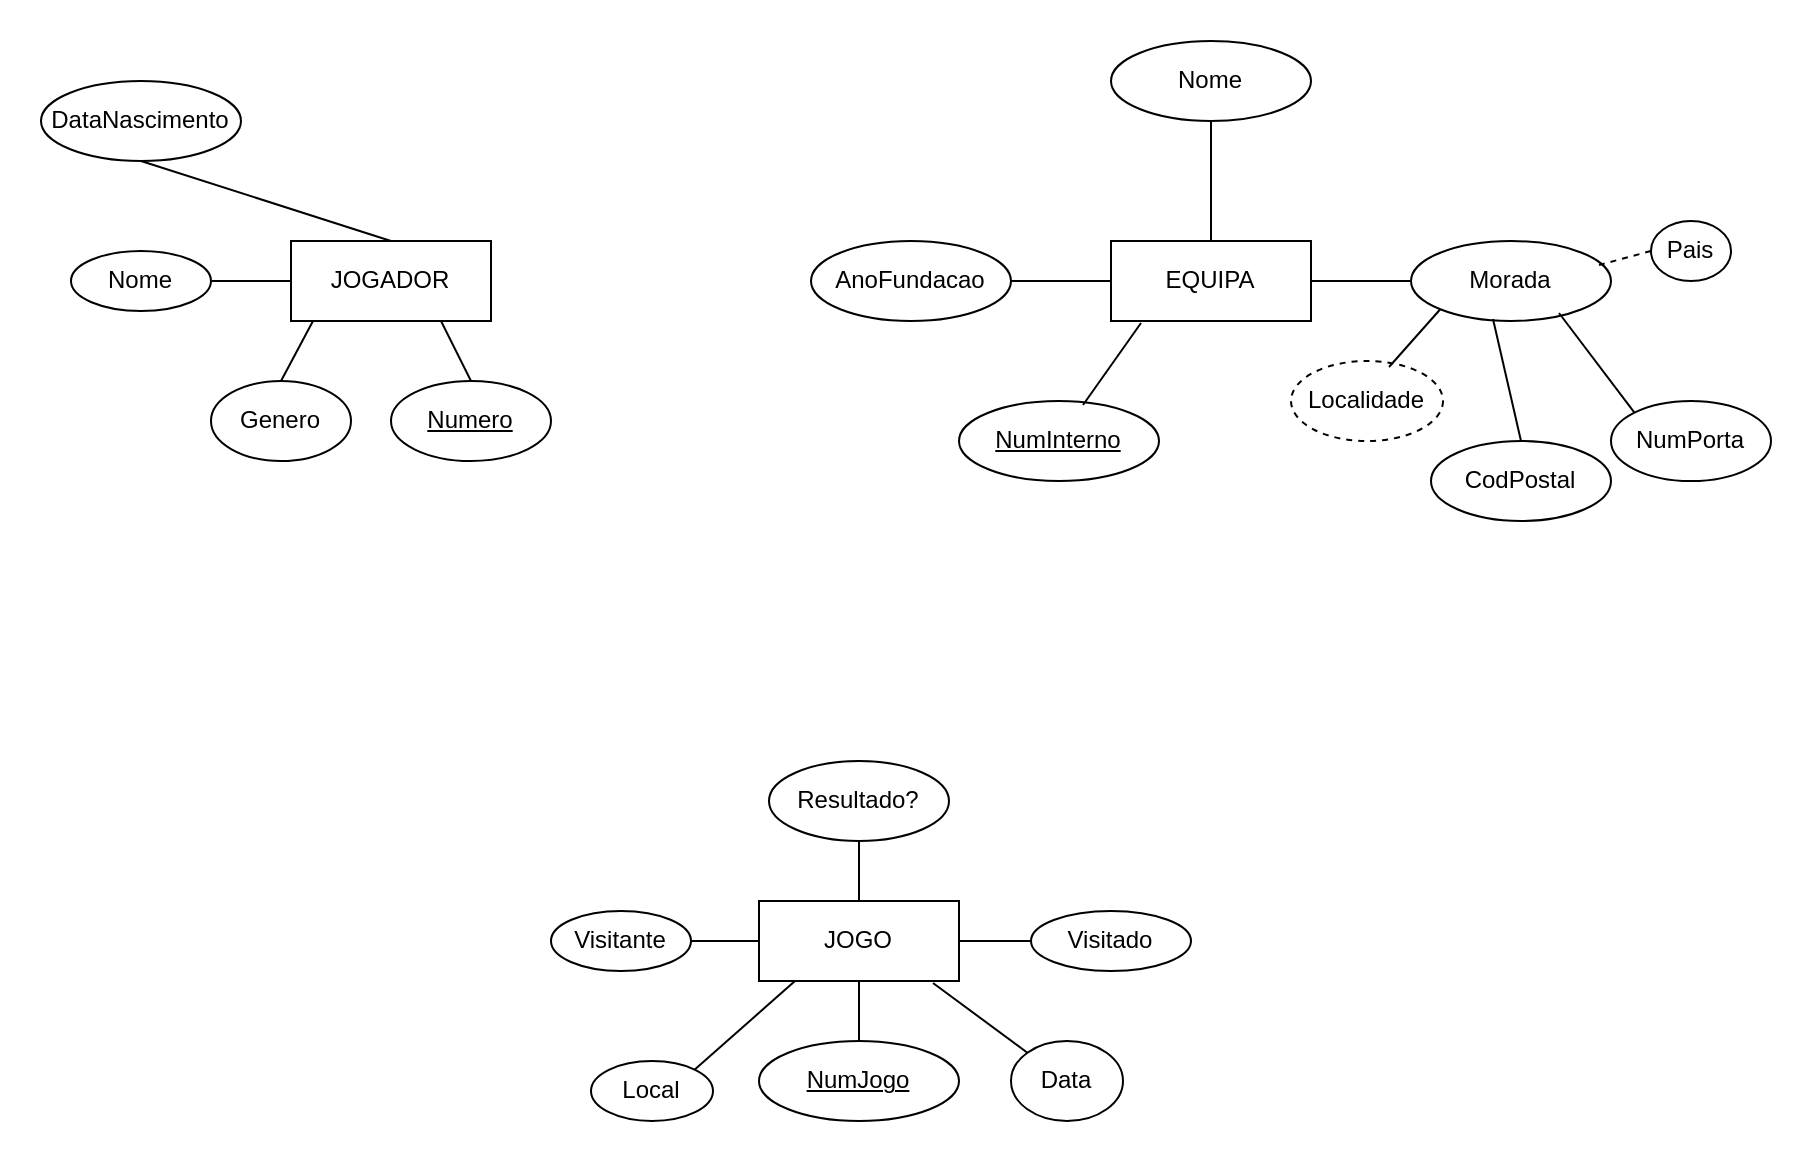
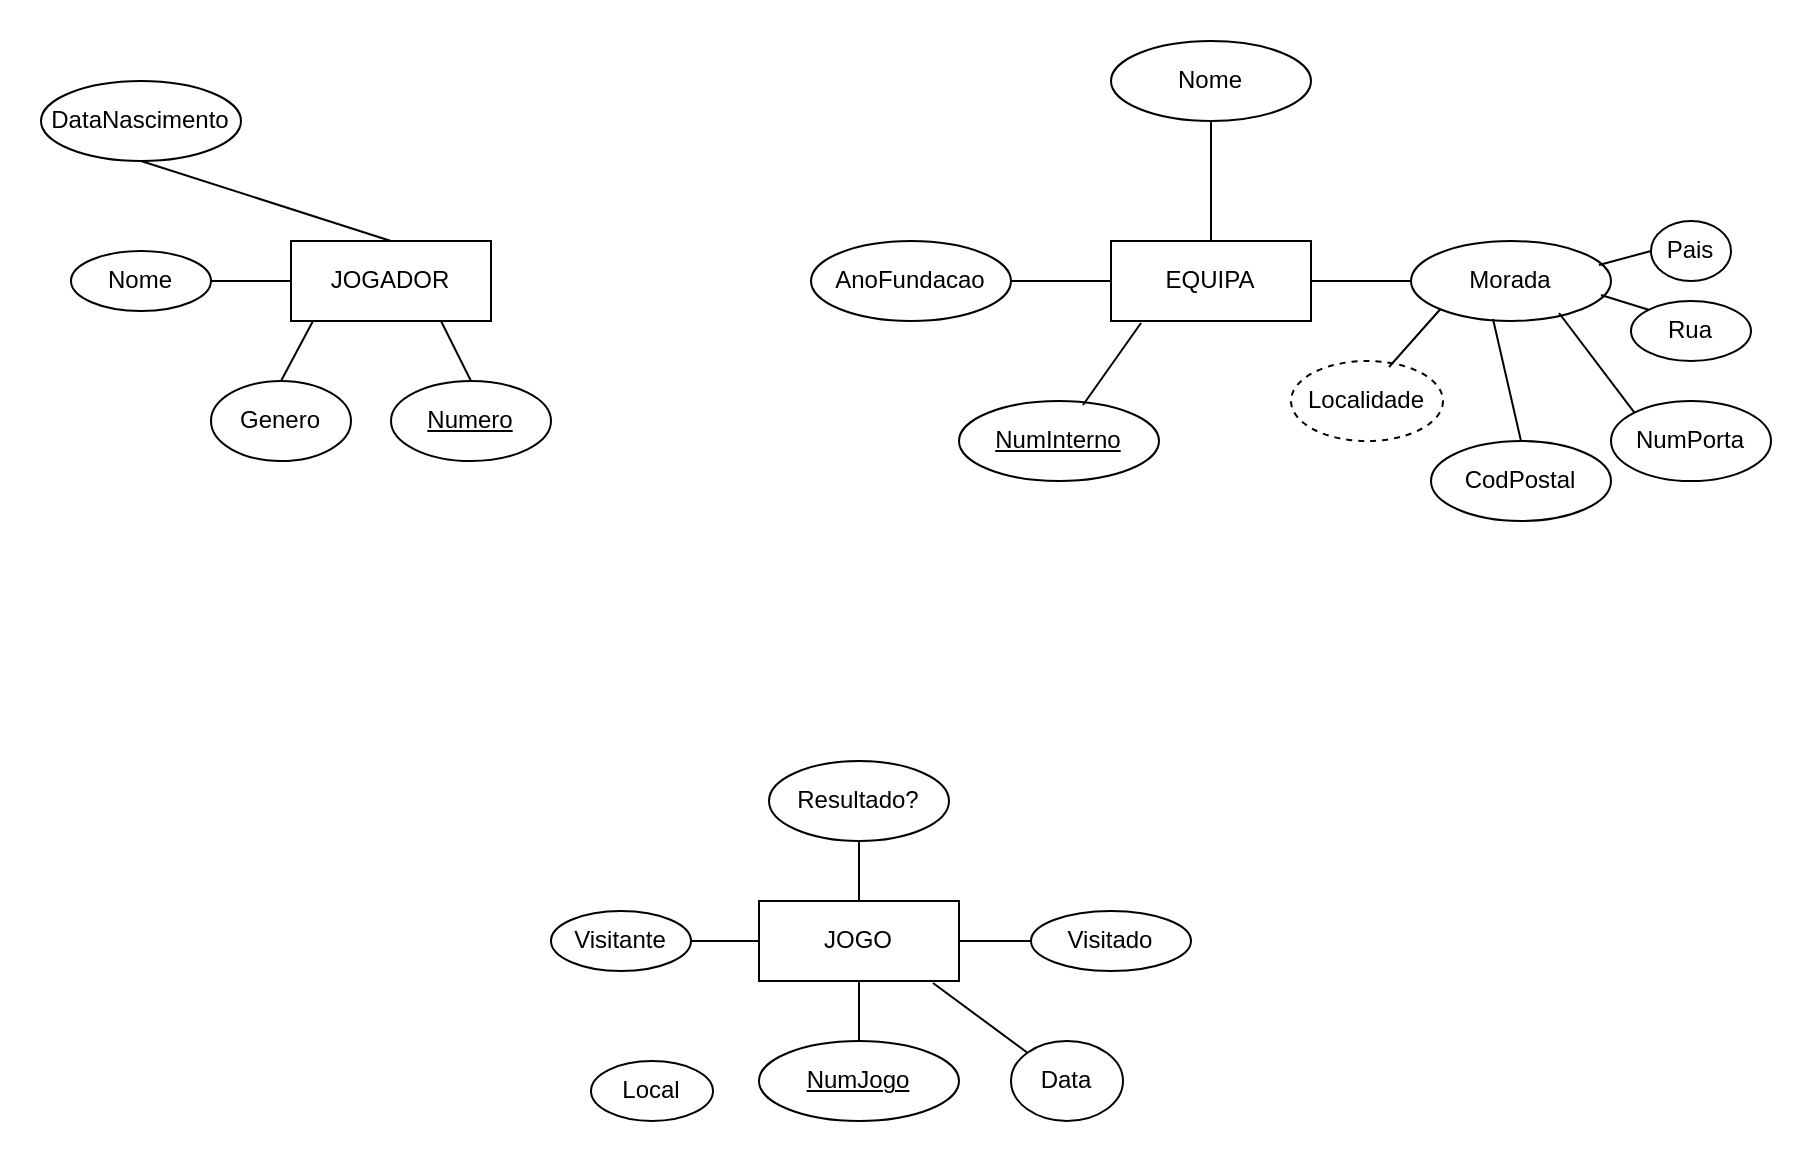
edge "Pais" -- "Morada": style dashed -> solid
edge "Morada" -- "Rua": added
node "Rua": added
edge "JOGO" -- "Local": removed
